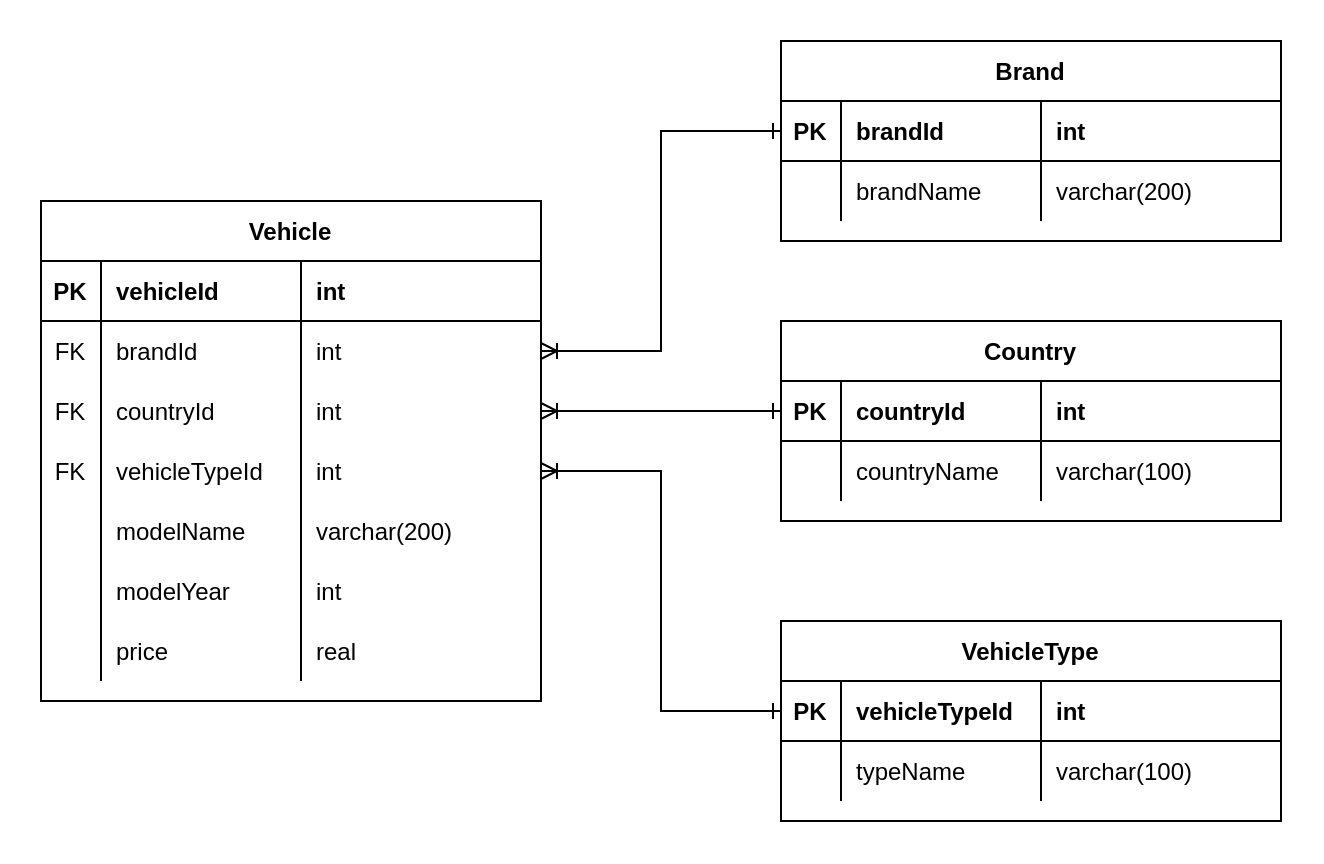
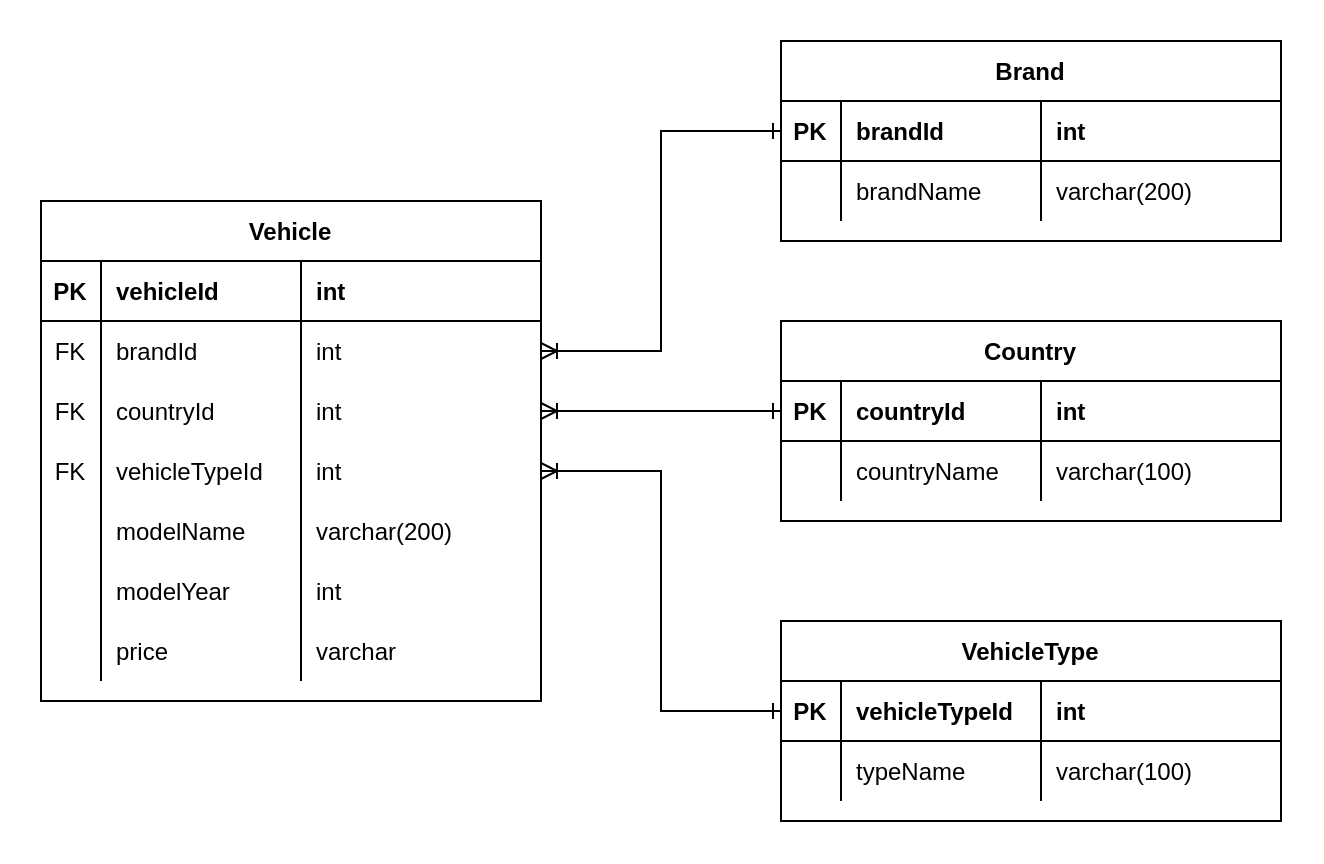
node "real": label "real" -> "varchar"
